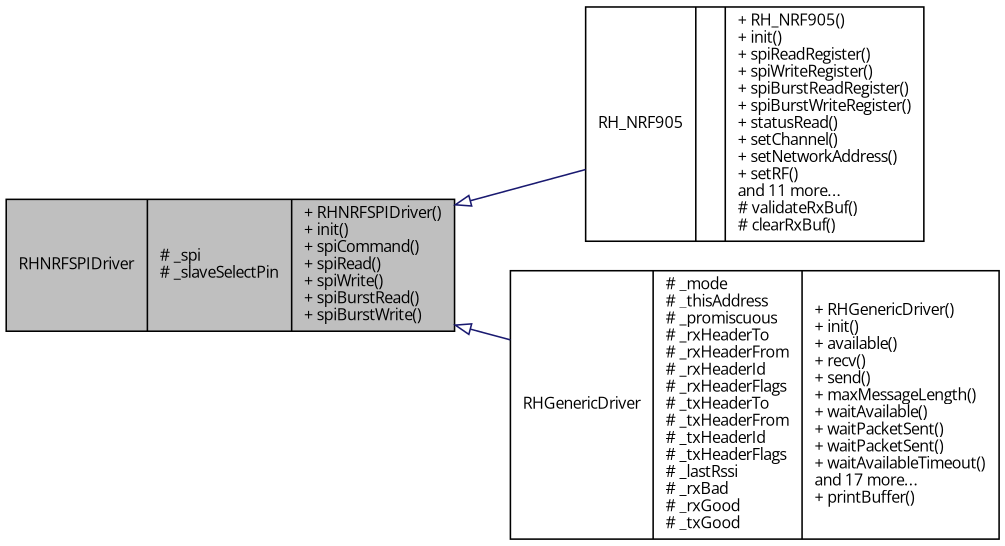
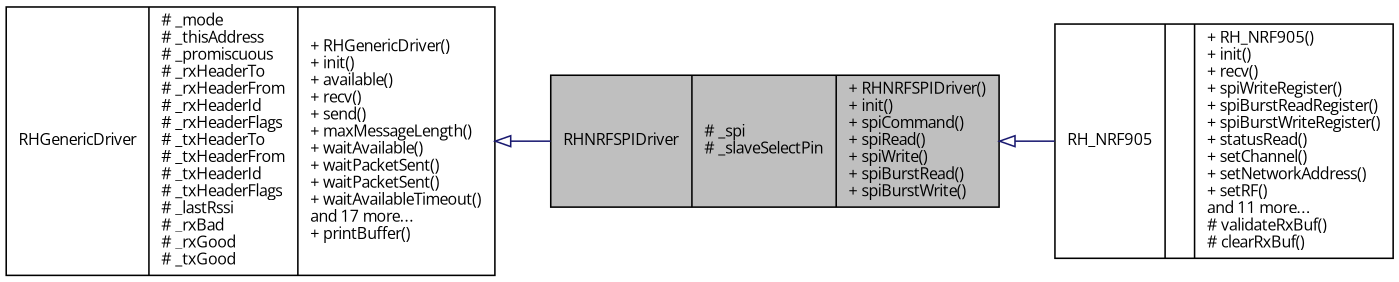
node "RH_NRF905": text "+ spiReadRegister()" -> "+ recv()"
edge "RHGenericDriver" -> "RHNRFSPIDriver": reversed
